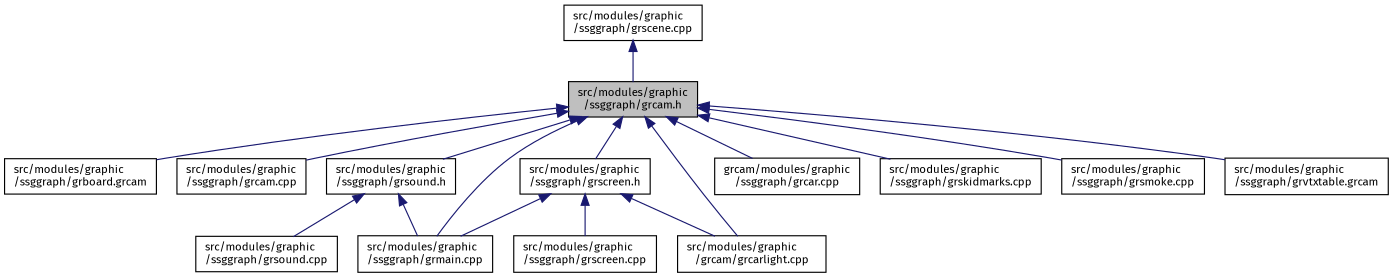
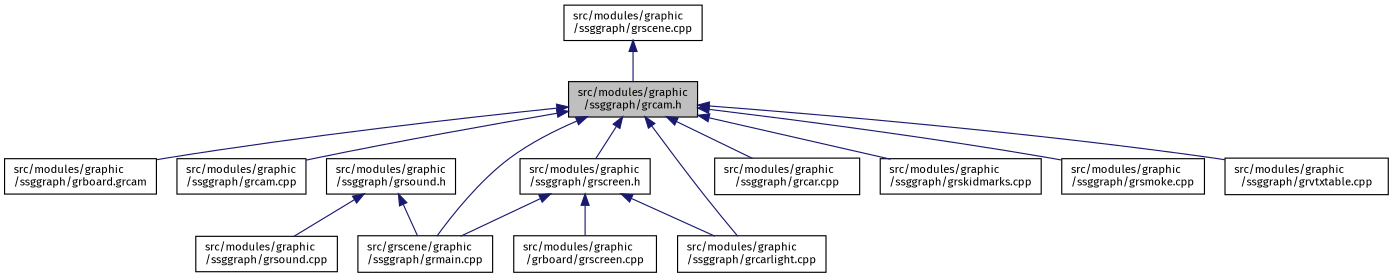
edge "src/modules/graphic /ssggraph/grsound.h" -> "src/modules/graphic /ssggraph/grcam.h": removed
node "grcam/modules/graphic /ssggraph/grcar.cpp": label "grcam/modules/graphic /ssggraph/grcar.cpp" -> "src/modules/graphic /ssggraph/grcar.cpp"
node "src/modules/graphic /ssggraph/grvtxtable.grcam": label "src/modules/graphic /ssggraph/grvtxtable.grcam" -> "src/modules/graphic /ssggraph/grvtxtable.cpp"
node "src/modules/graphic /ssggraph/grmain.cpp": label "src/modules/graphic /ssggraph/grmain.cpp" -> "src/grscene/graphic /ssggraph/grmain.cpp"
node "src/modules/graphic /ssggraph/grscreen.cpp": label "src/modules/graphic /ssggraph/grscreen.cpp" -> "src/modules/graphic /grboard/grscreen.cpp"
node "src/modules/graphic /grcam/grcarlight.cpp": label "src/modules/graphic /grcam/grcarlight.cpp" -> "src/modules/graphic /ssggraph/grcarlight.cpp"
